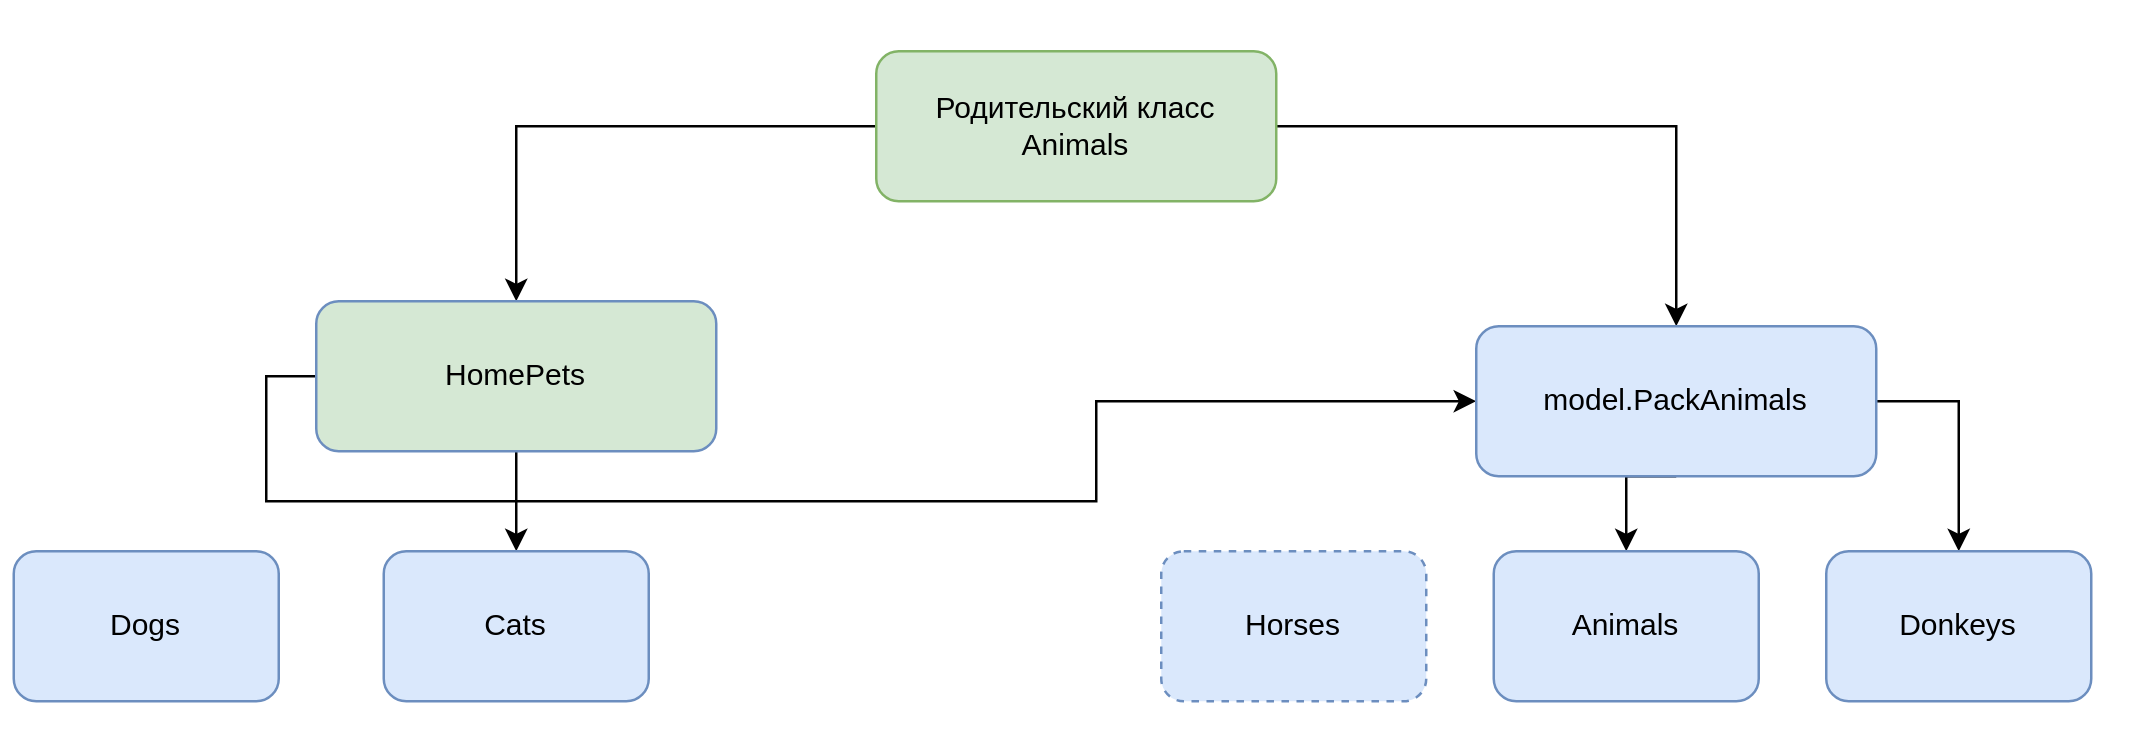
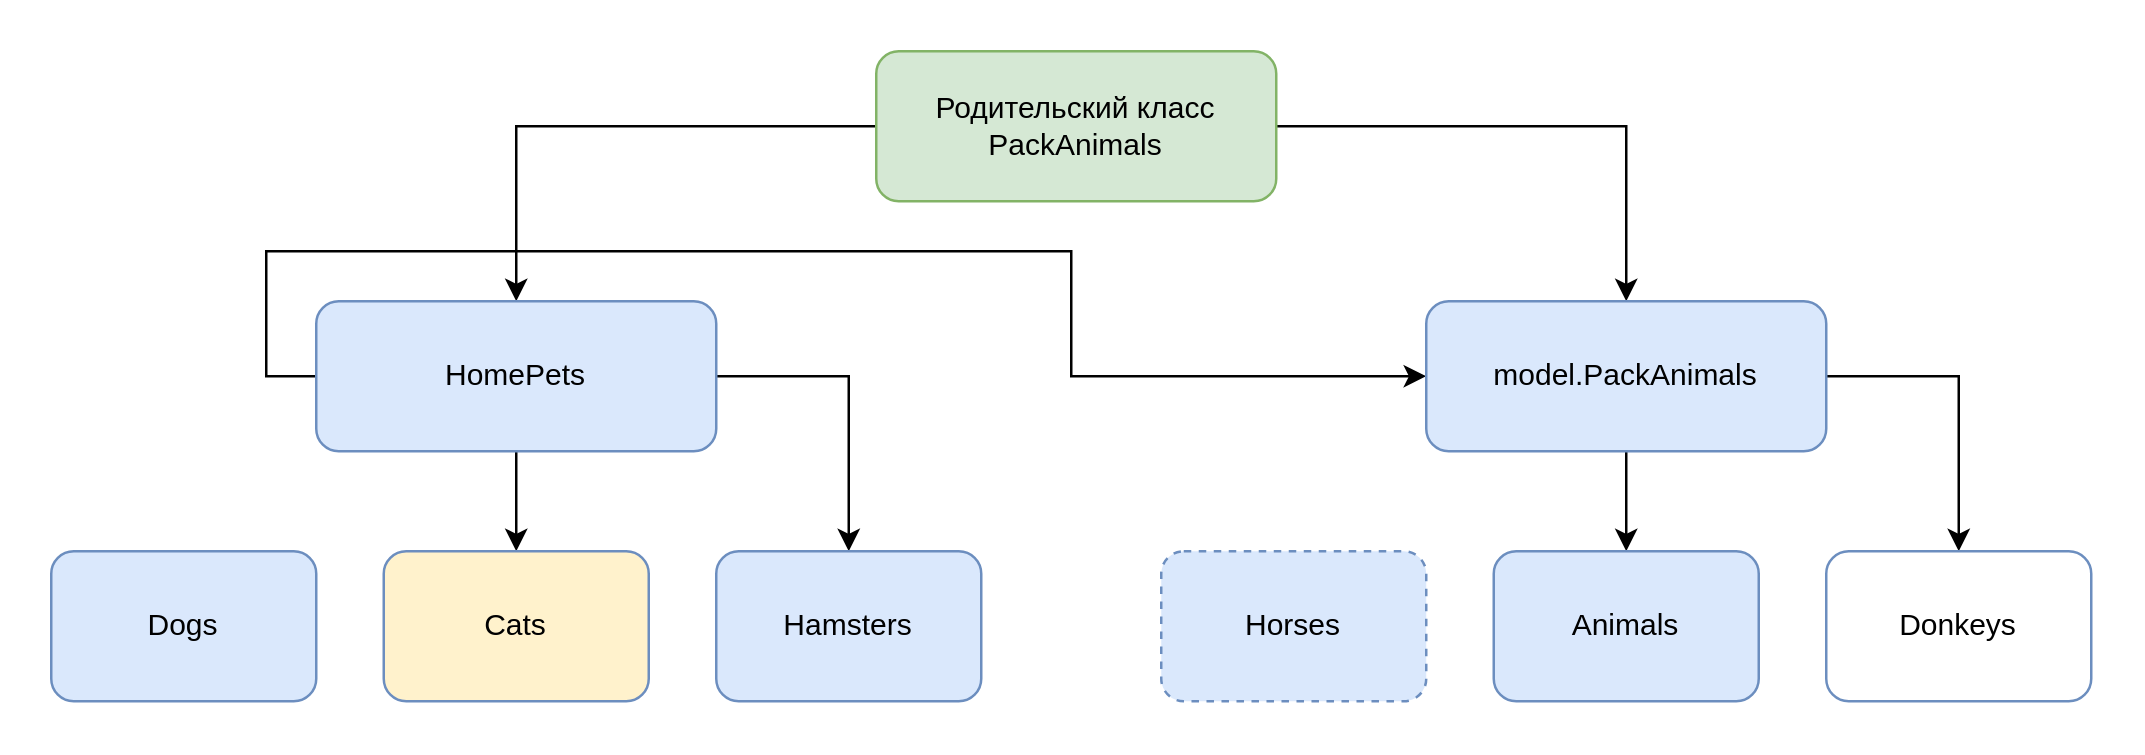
node "Родительский класс Animals": label "Родительский класс Animals" -> "Родительский класс PackAnimals"
node "HomePets": fillcolor #d5e8d4 -> #dae8fc
edge "HomePets" -> "Hamsters": added
node "model.PackAnimals": moved (1676, 401) -> (1626, 376)
node "Dogs": moved (146, 626) -> (184, 626)
node "Cats": fillcolor #dae8fc -> #fff2cc
node "Hamsters": added
node "Donkeys": fillcolor #dae8fc -> #ffffff
